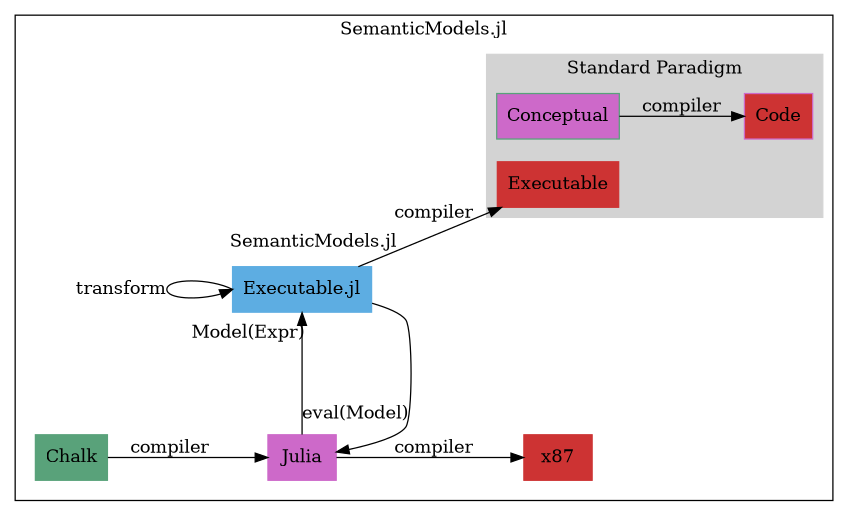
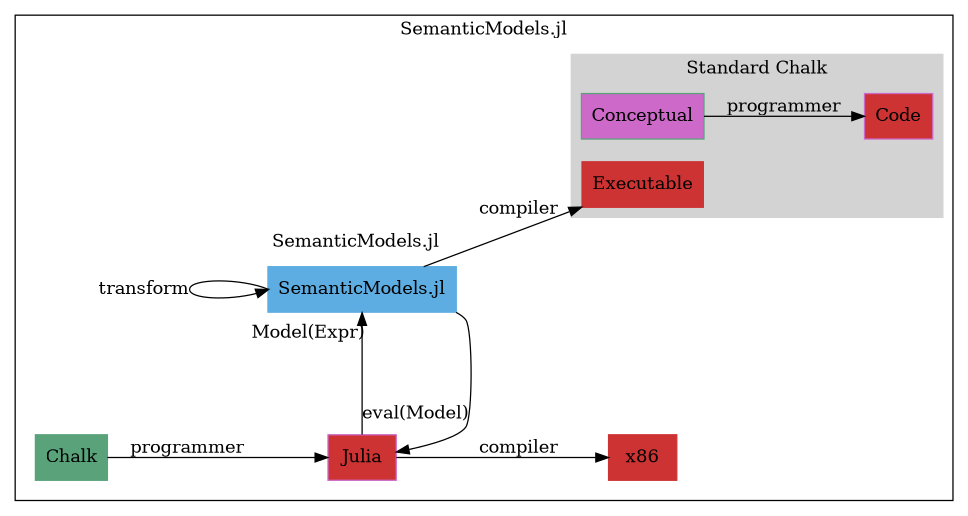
cluster "Standard Paradigm": label "Standard Paradigm" -> "Standard Chalk"
edge "Conceptual" -> "Code": label "compiler" -> "programmer"
node "Executable.jl": label "Executable.jl" -> "SemanticModels.jl"
edge "Chalk" -> "Julia": label "compiler" -> "programmer"
node "Julia": fillcolor orchid3 -> brown3
node "x87": label "x87" -> "x86"
